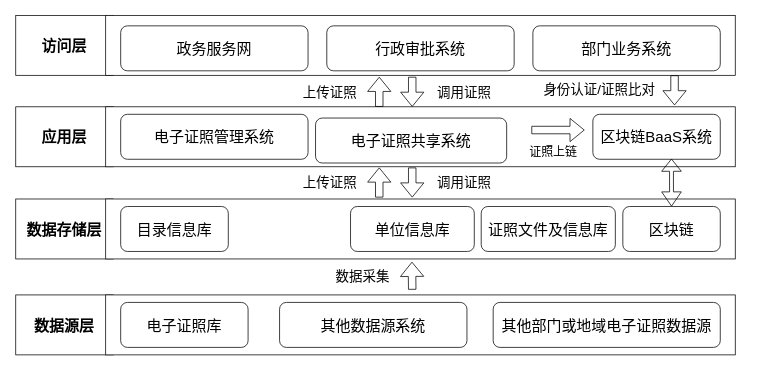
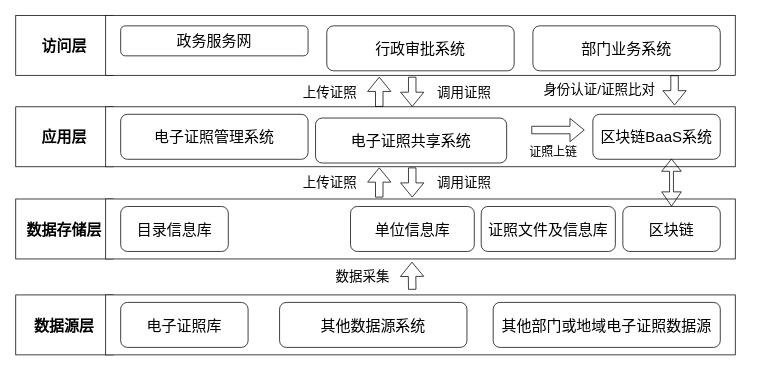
node "政务服务网": size 188x45 -> 188x30
